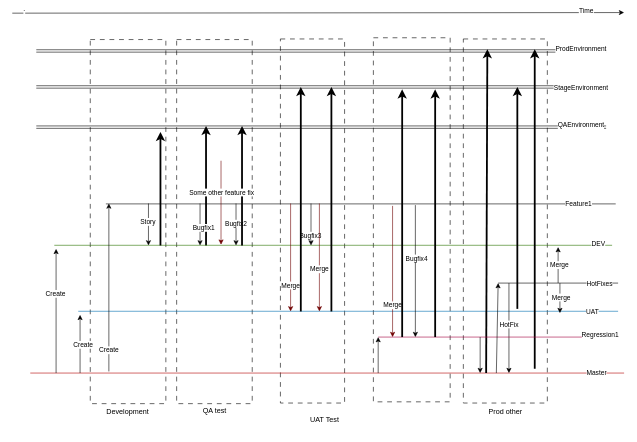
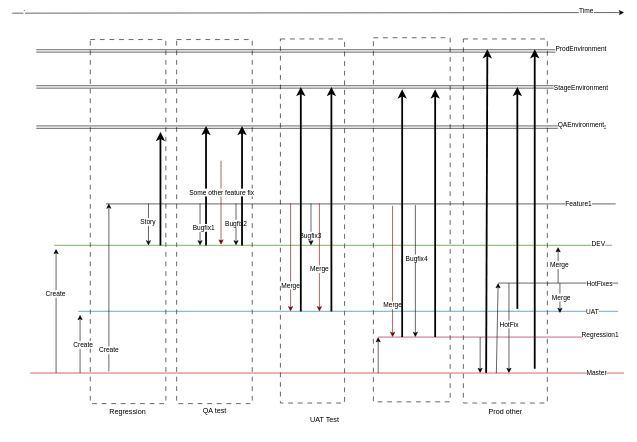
node "Development": label "Development" -> "Regression"
